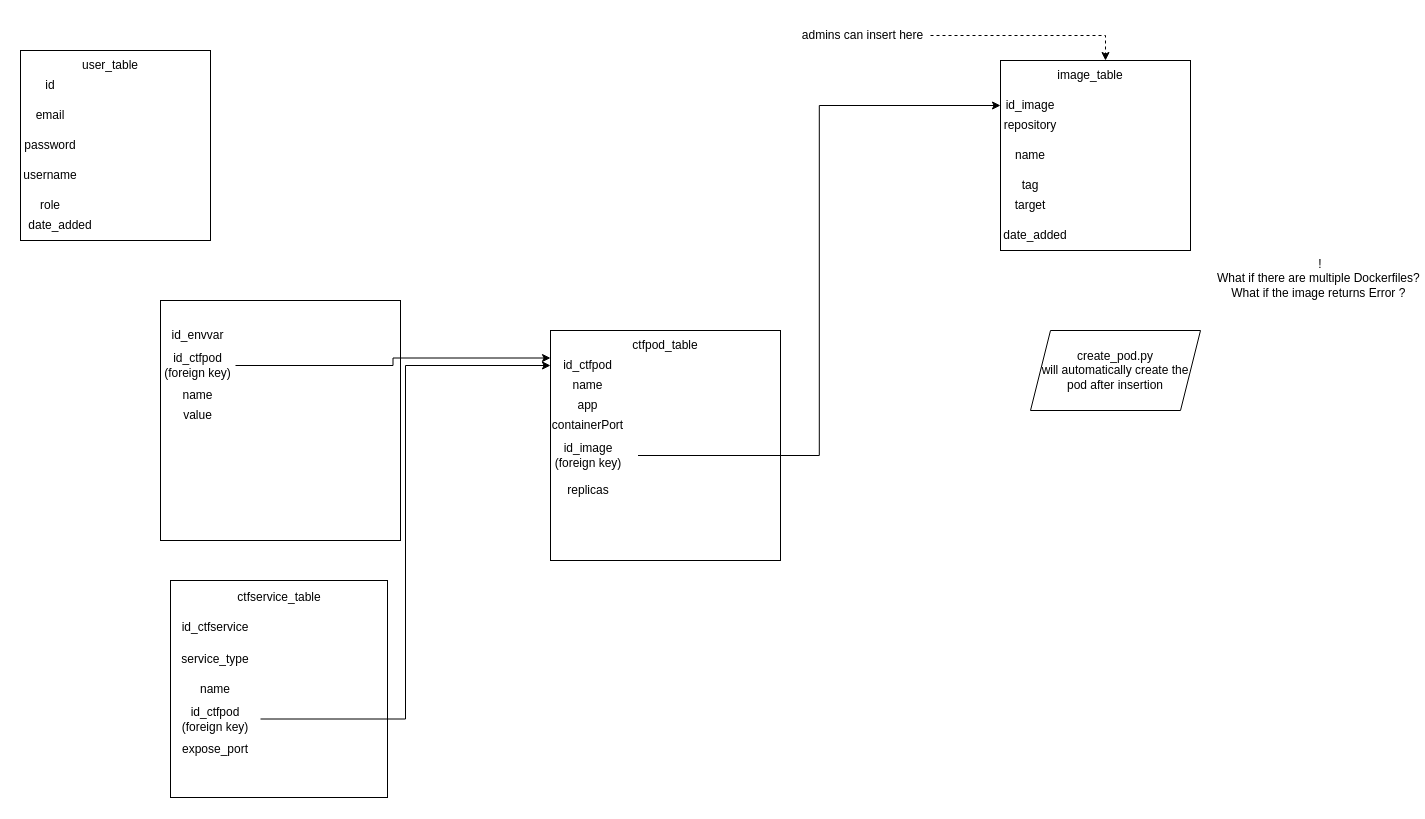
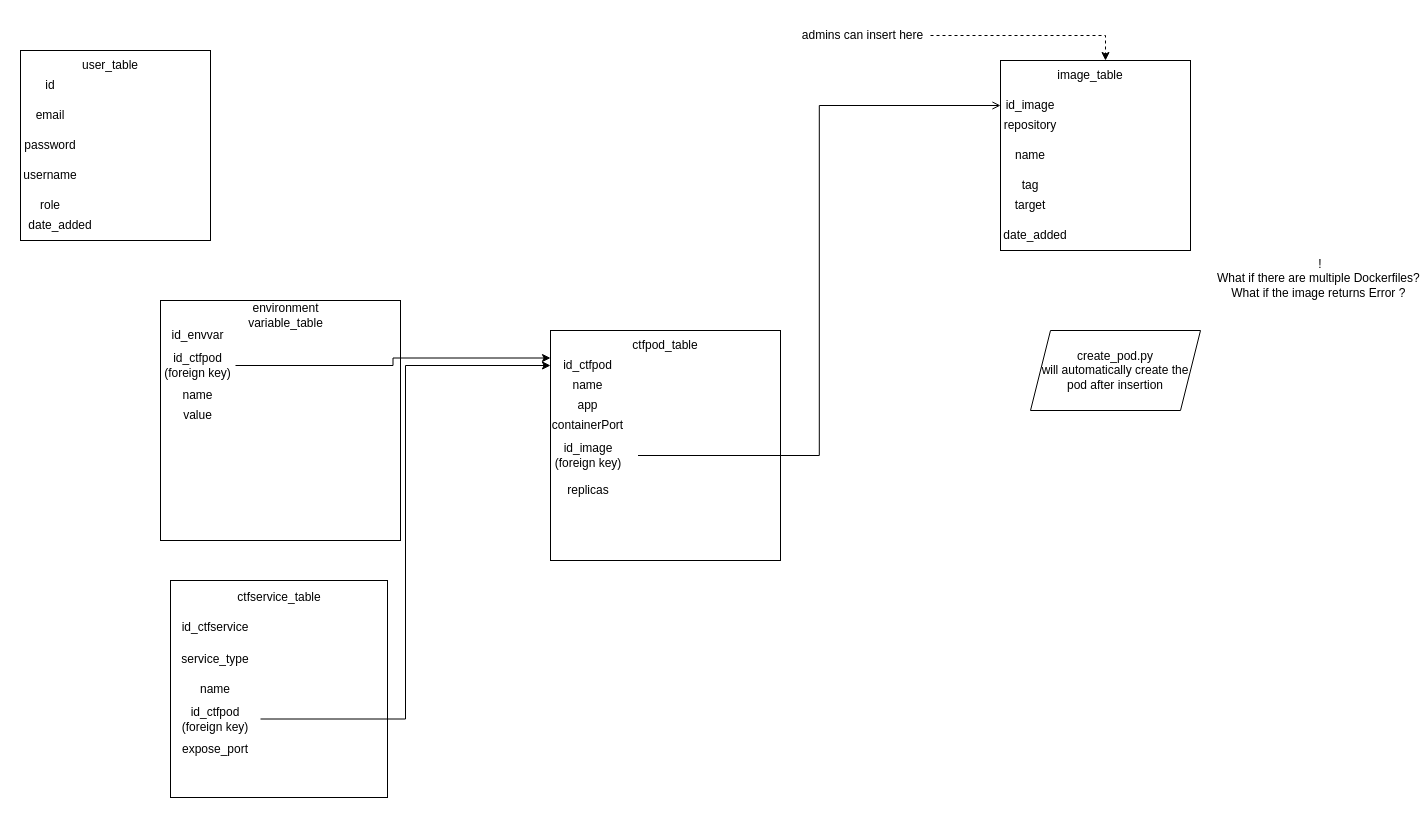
edge "id_image (foreign key)" -> "id_image": arrowhead classic -> open
node "environment variable_table": added
